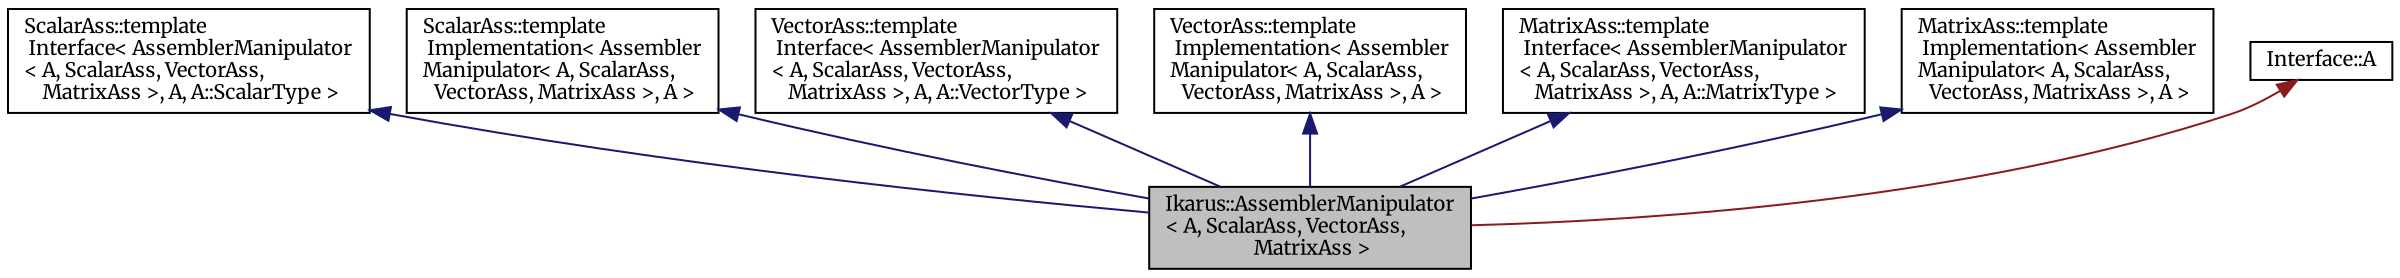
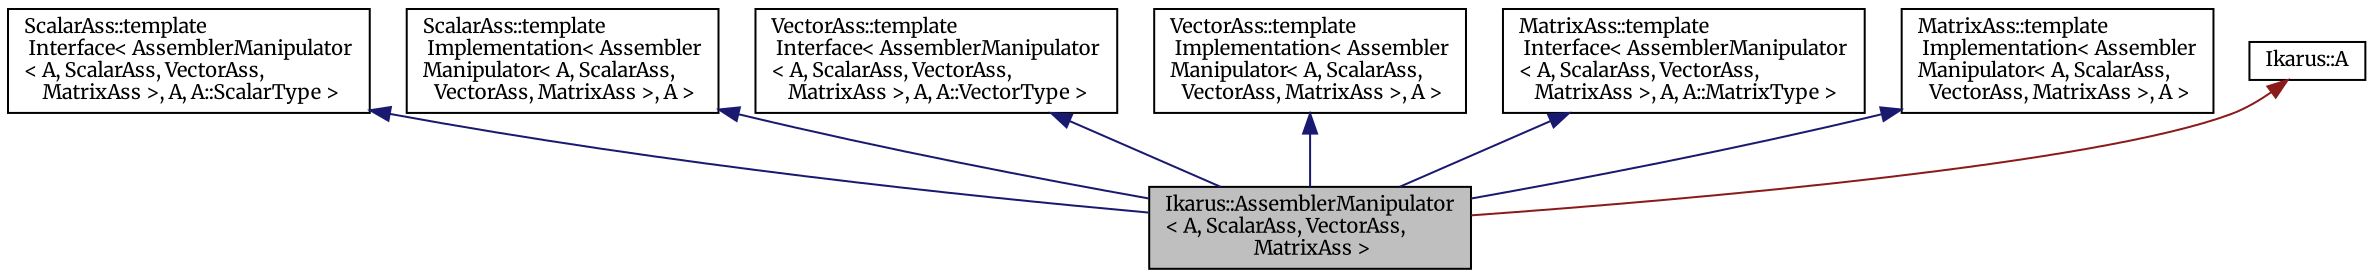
node "Interface::A": label "Interface::A" -> "Ikarus::A"
